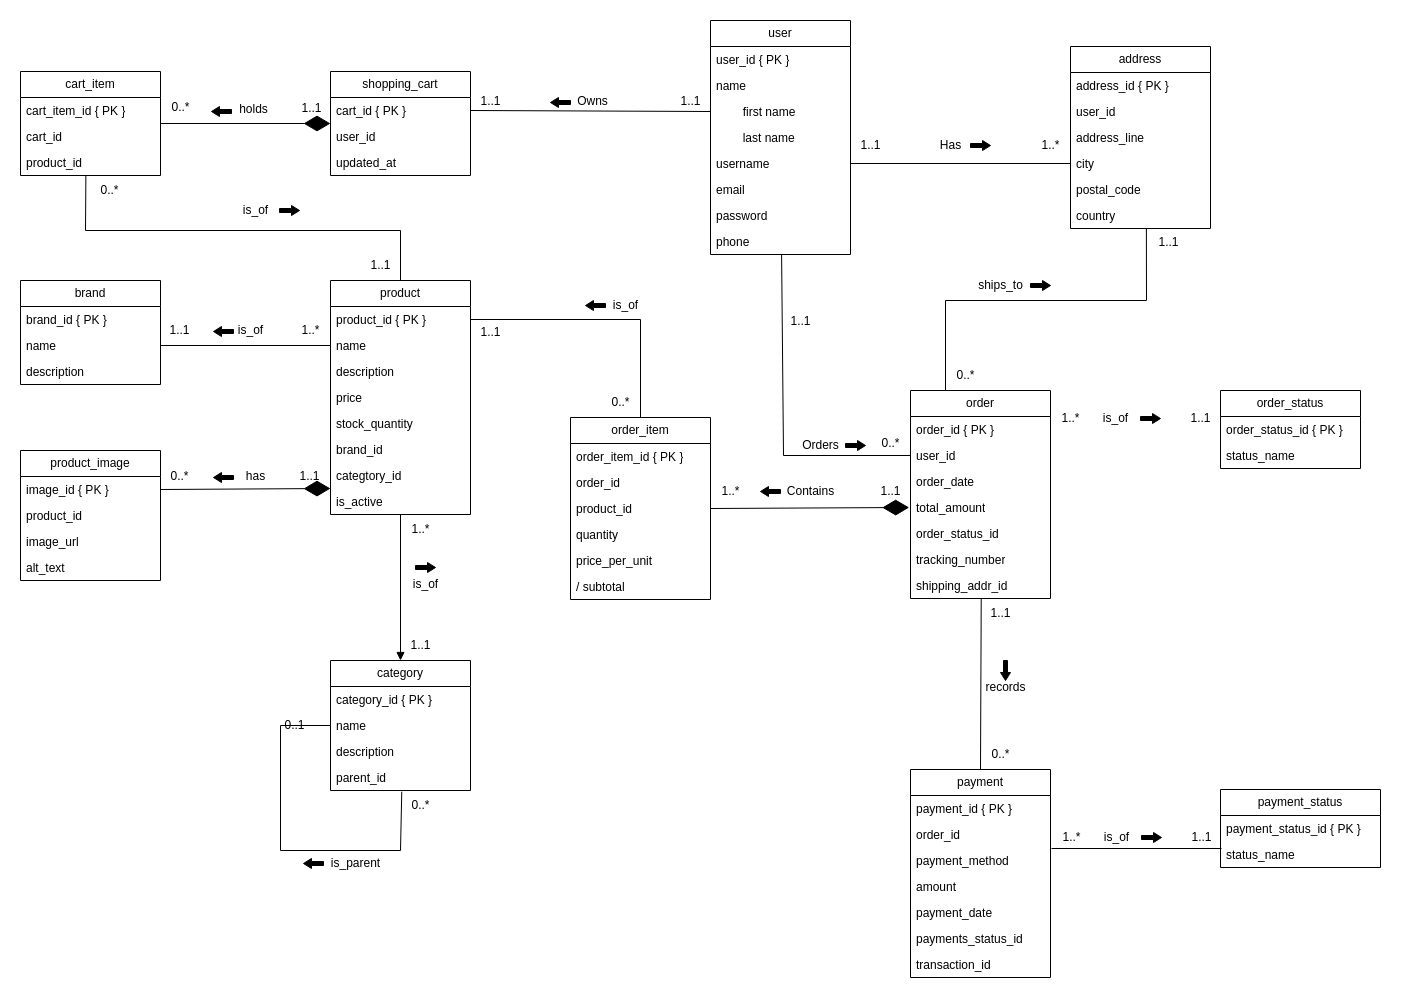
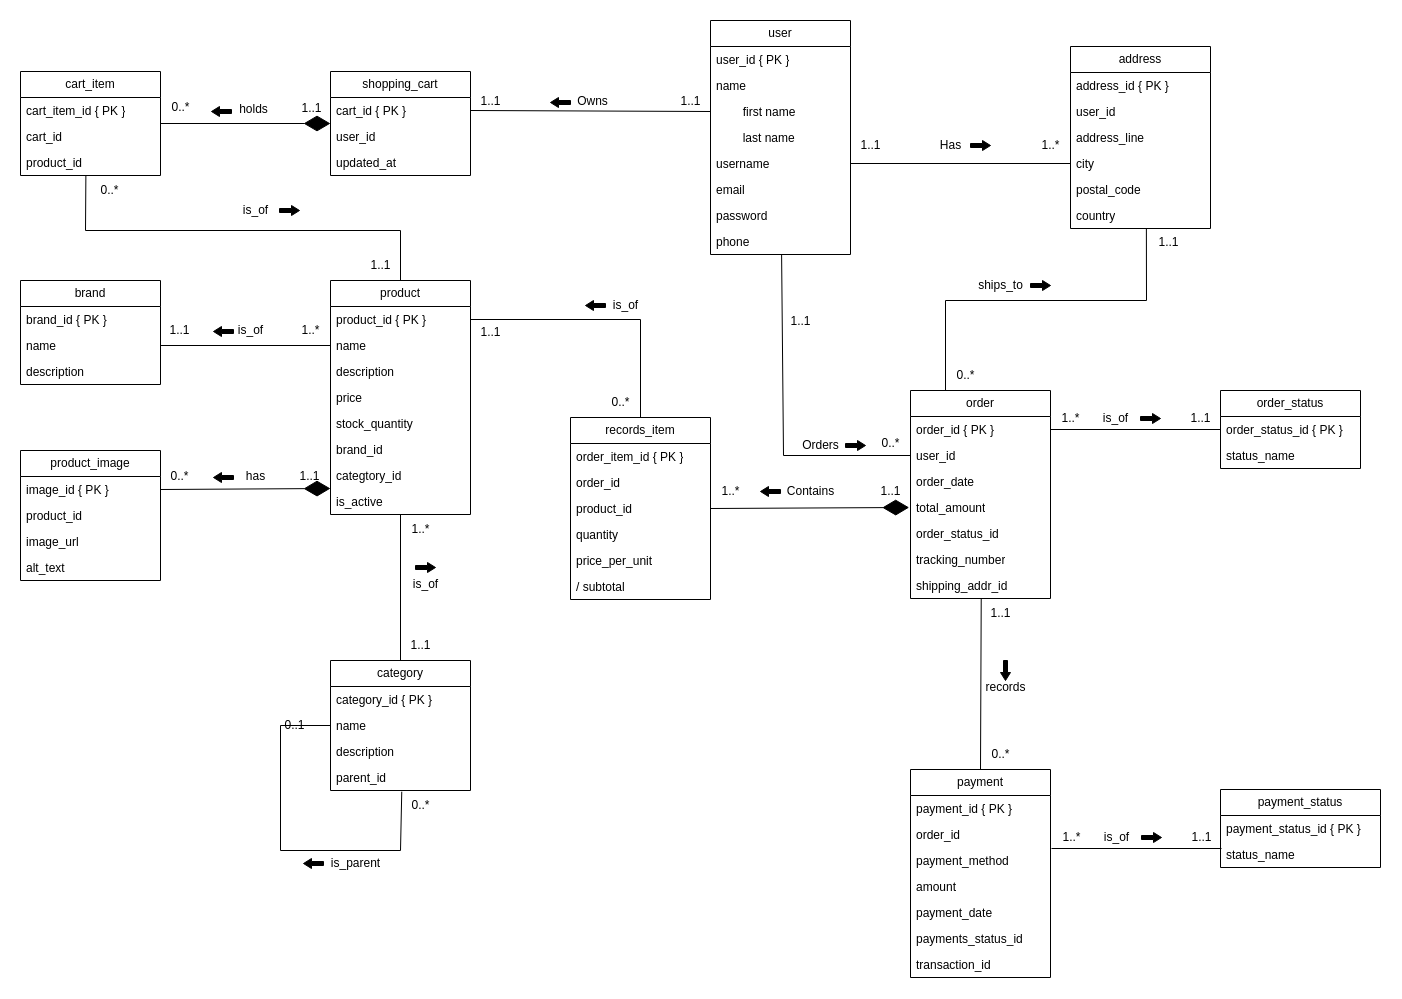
edge "order_id { PK }" -- "order_status_id { PK }": added
node "order_item": label "order_item" -> "records_item"
edge "product" -> "category": arrowhead block -> none
